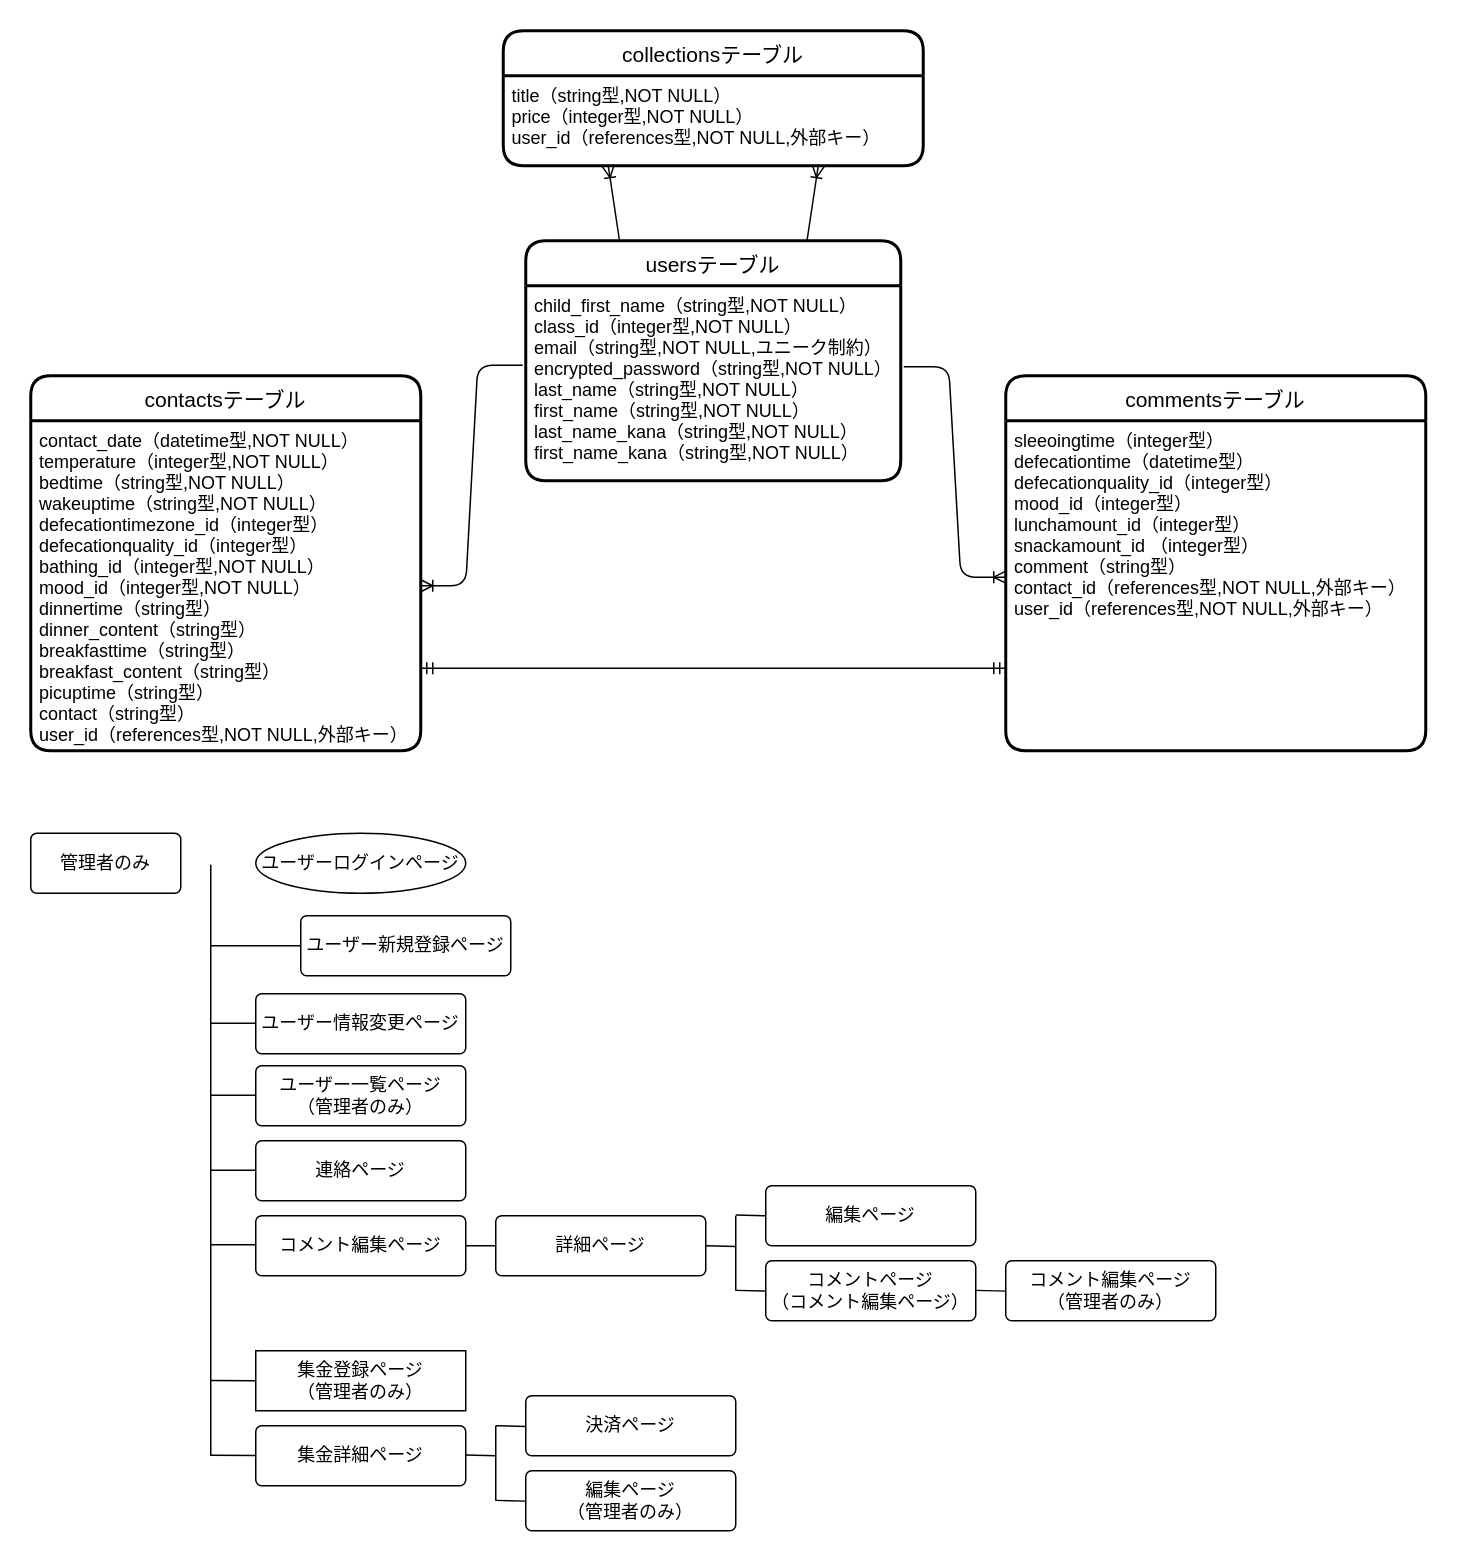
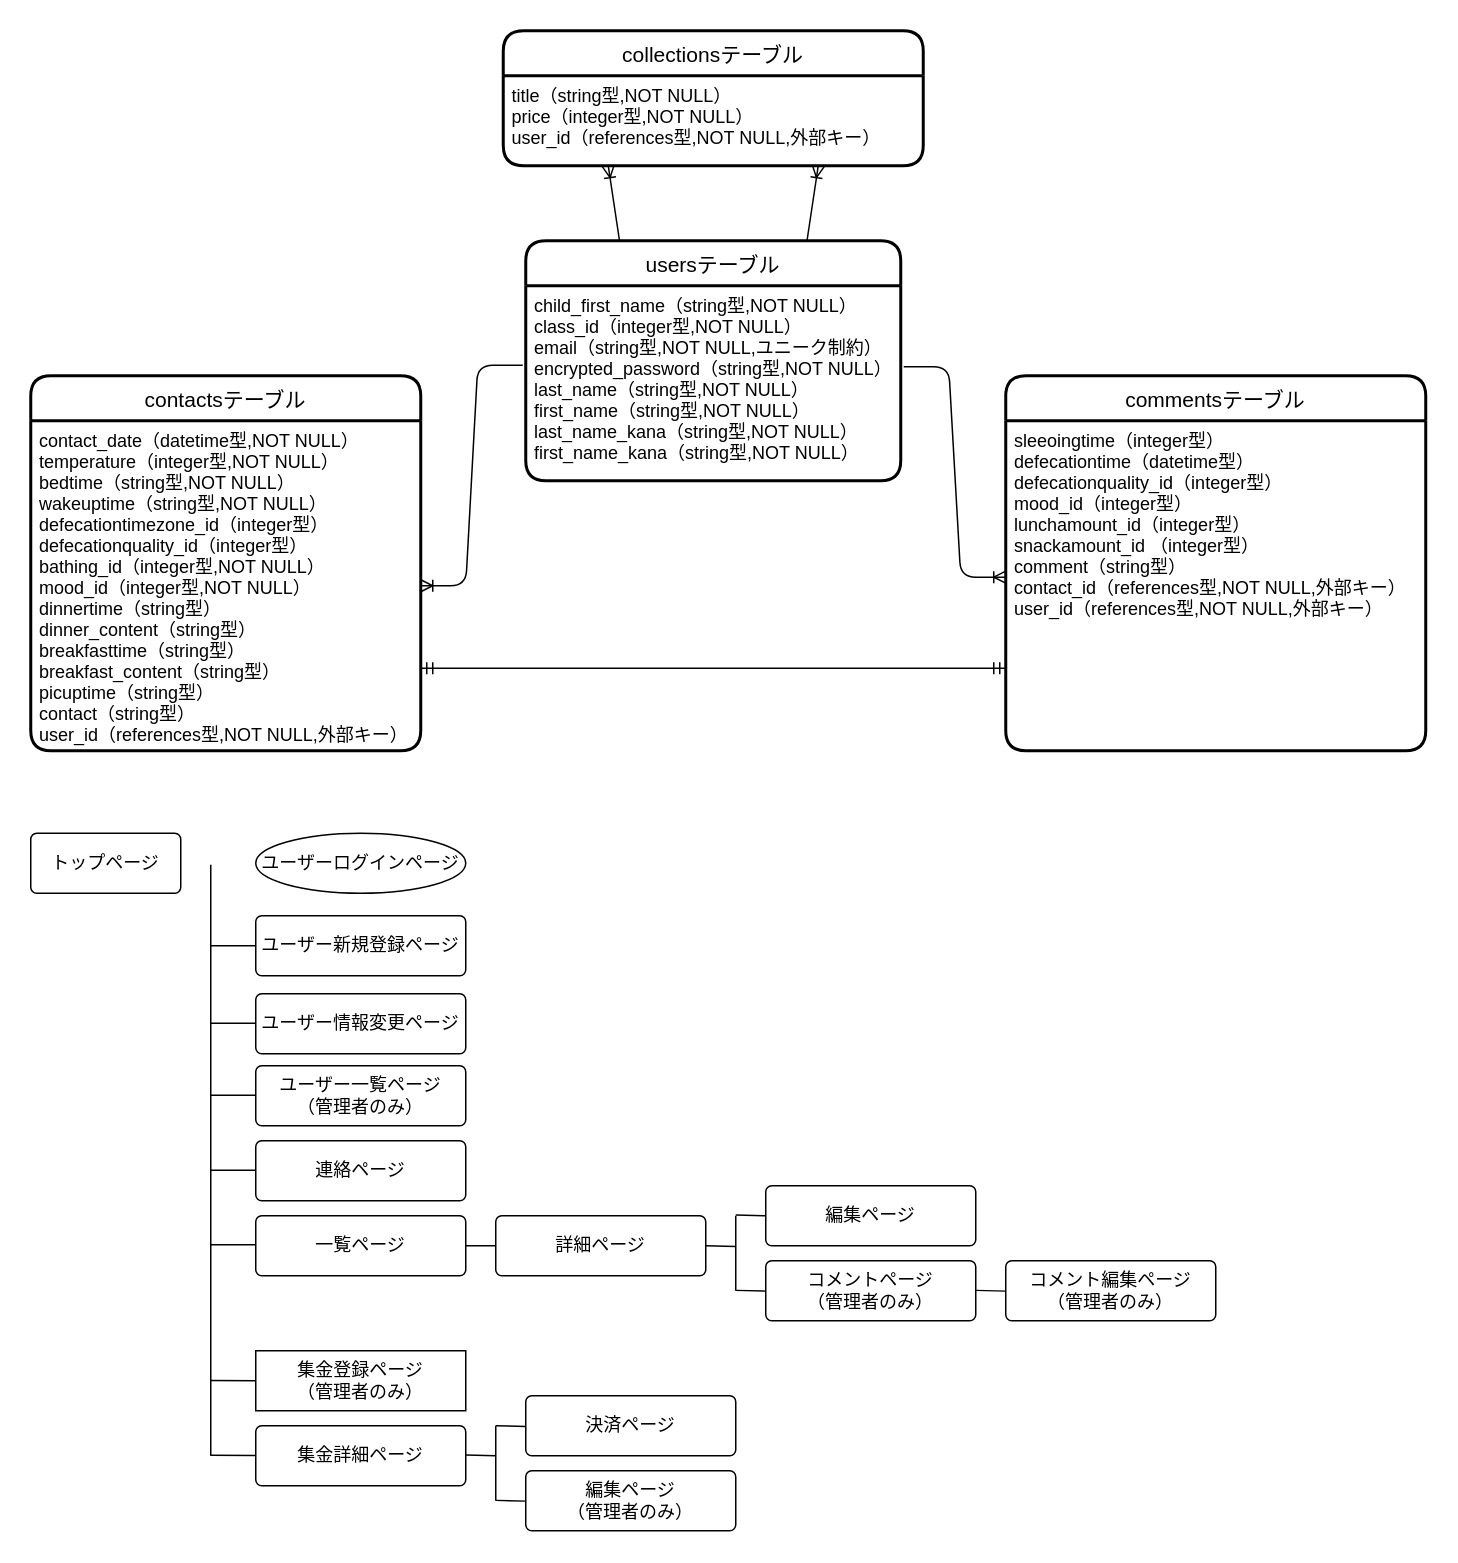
node "管理者のみ": label "管理者のみ" -> "トップページ"
node "ユーザー新規登録ページ": moved (406, 946) -> (361, 946)
node "コメント編集ページ": label "コメント編集ページ" -> "一覧ページ"
node "コメントページ （コメント編集ページ）": label "コメントページ （コメント編集ページ）" -> "コメントページ （管理者のみ）"
